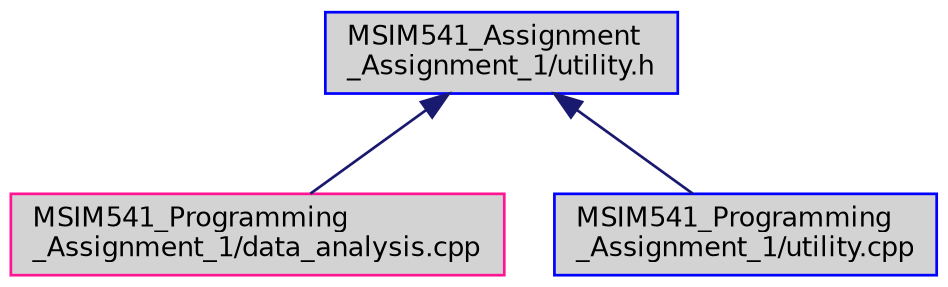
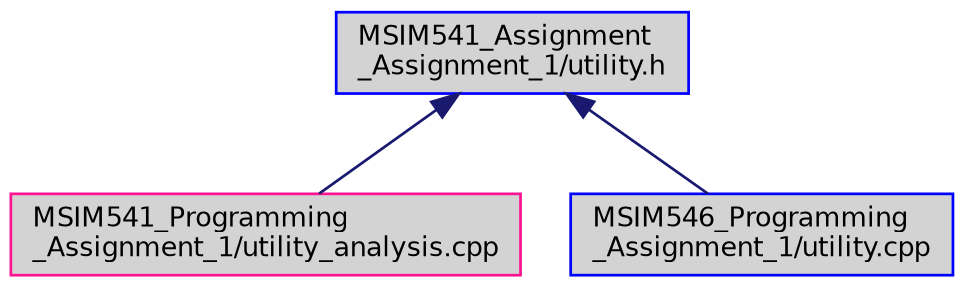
node "MSIM541_Programming _Assignment_1/data_analysis.cpp": label "MSIM541_Programming _Assignment_1/data_analysis.cpp" -> "MSIM541_Programming _Assignment_1/utility_analysis.cpp"
node "MSIM541_Programming _Assignment_1/utility.cpp": label "MSIM541_Programming _Assignment_1/utility.cpp" -> "MSIM546_Programming _Assignment_1/utility.cpp"
